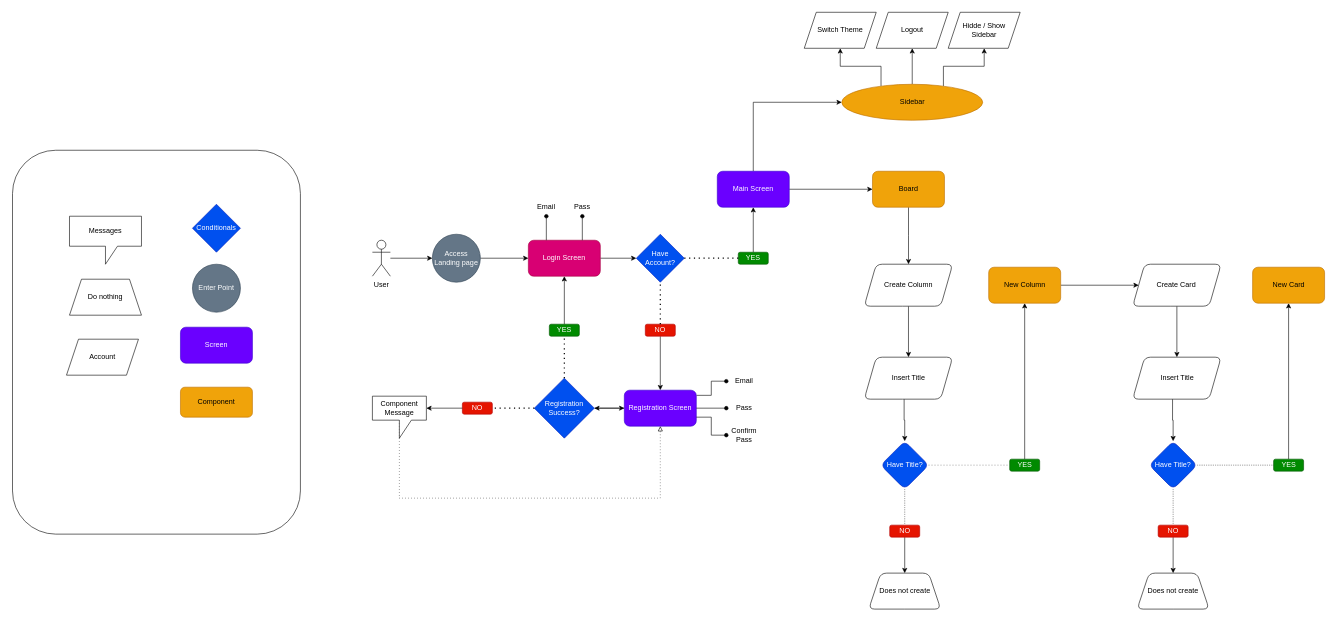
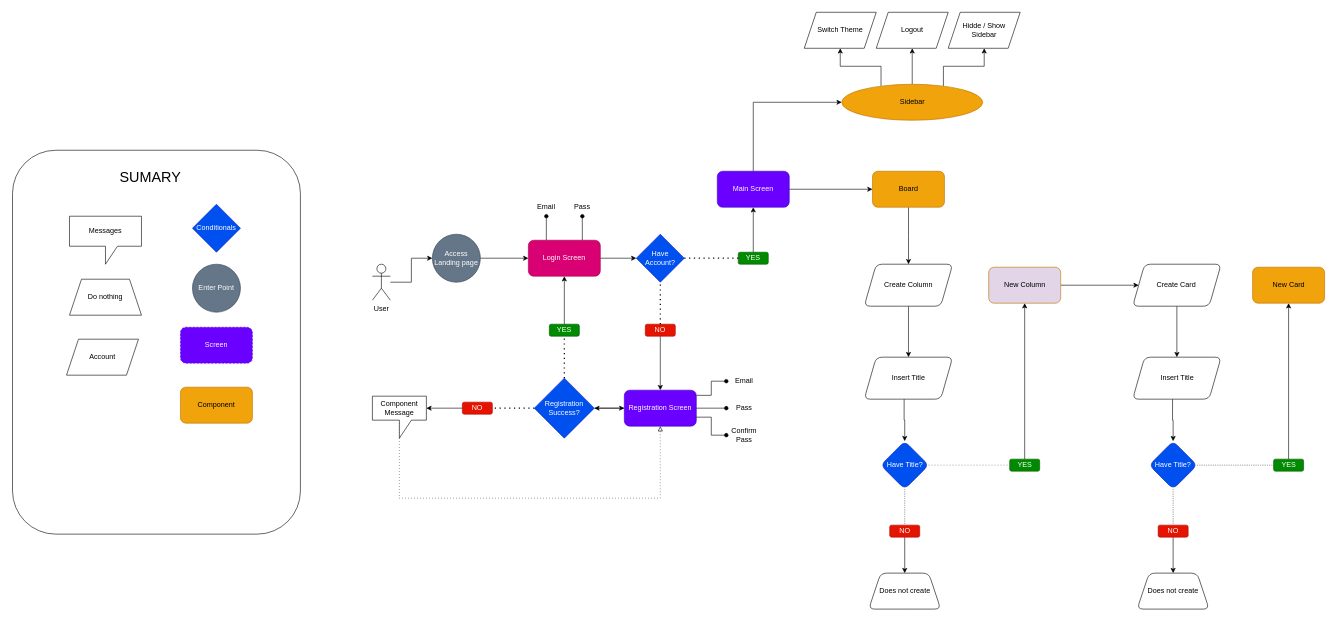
node "SUMARY": added
node "User": moved (381, 258) -> (381, 282)
node "New Column": fillcolor #f0a30a -> #e1d5e7
node "Screen": style solid -> dashed
node "Component": size 72x30 -> 72x36
